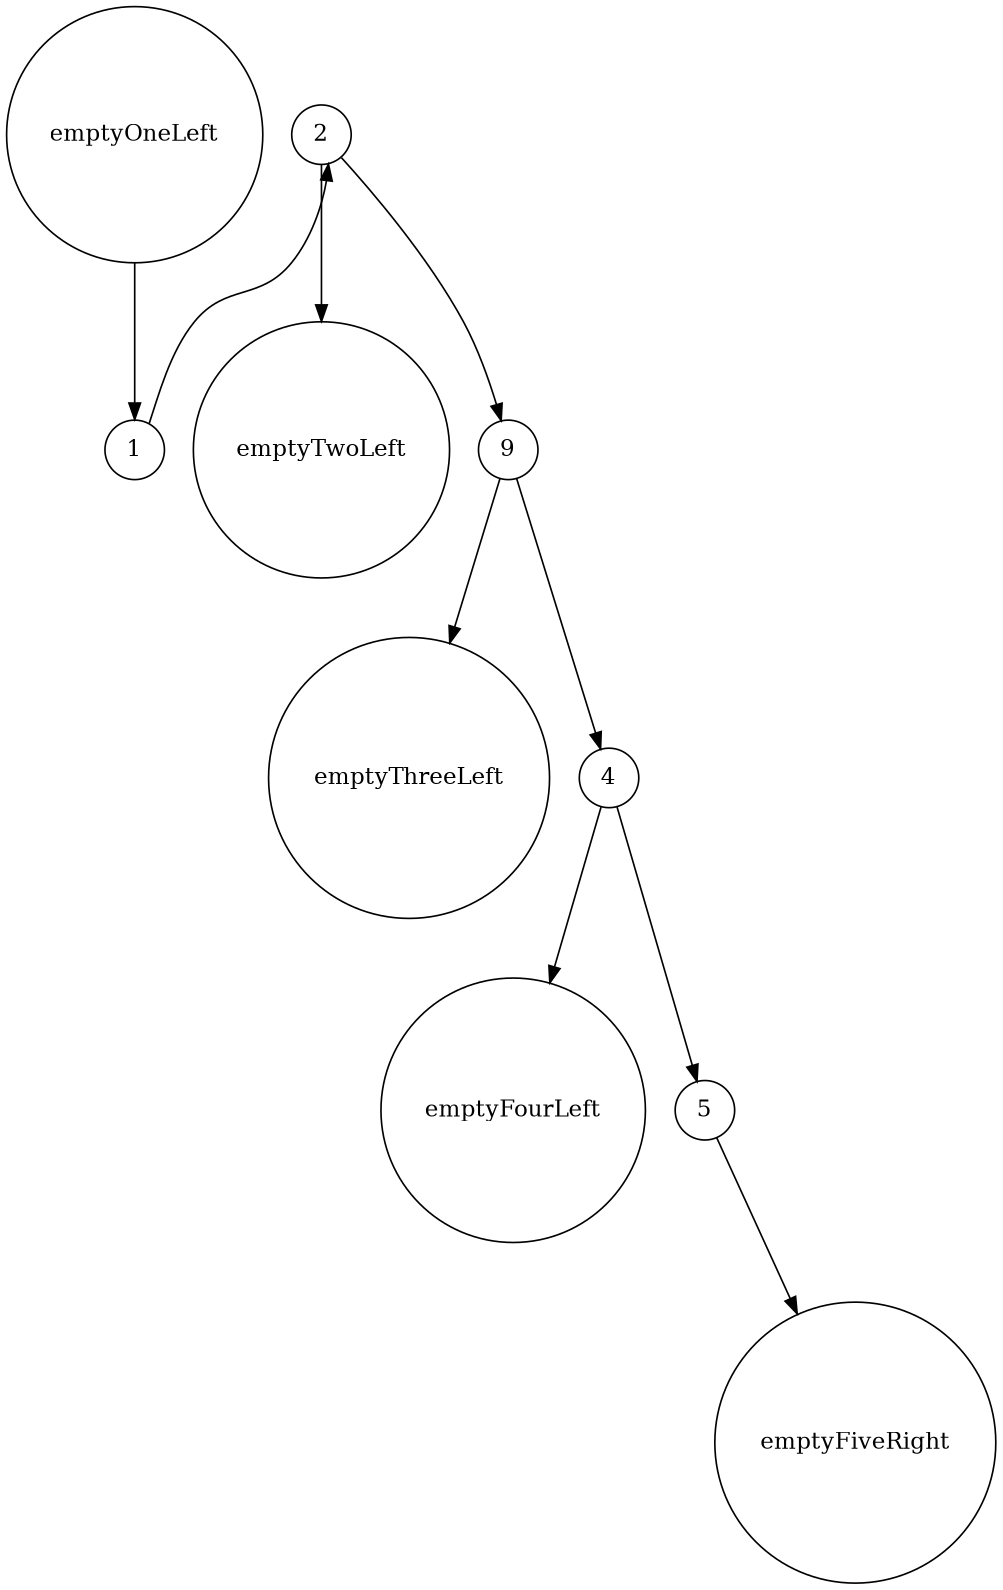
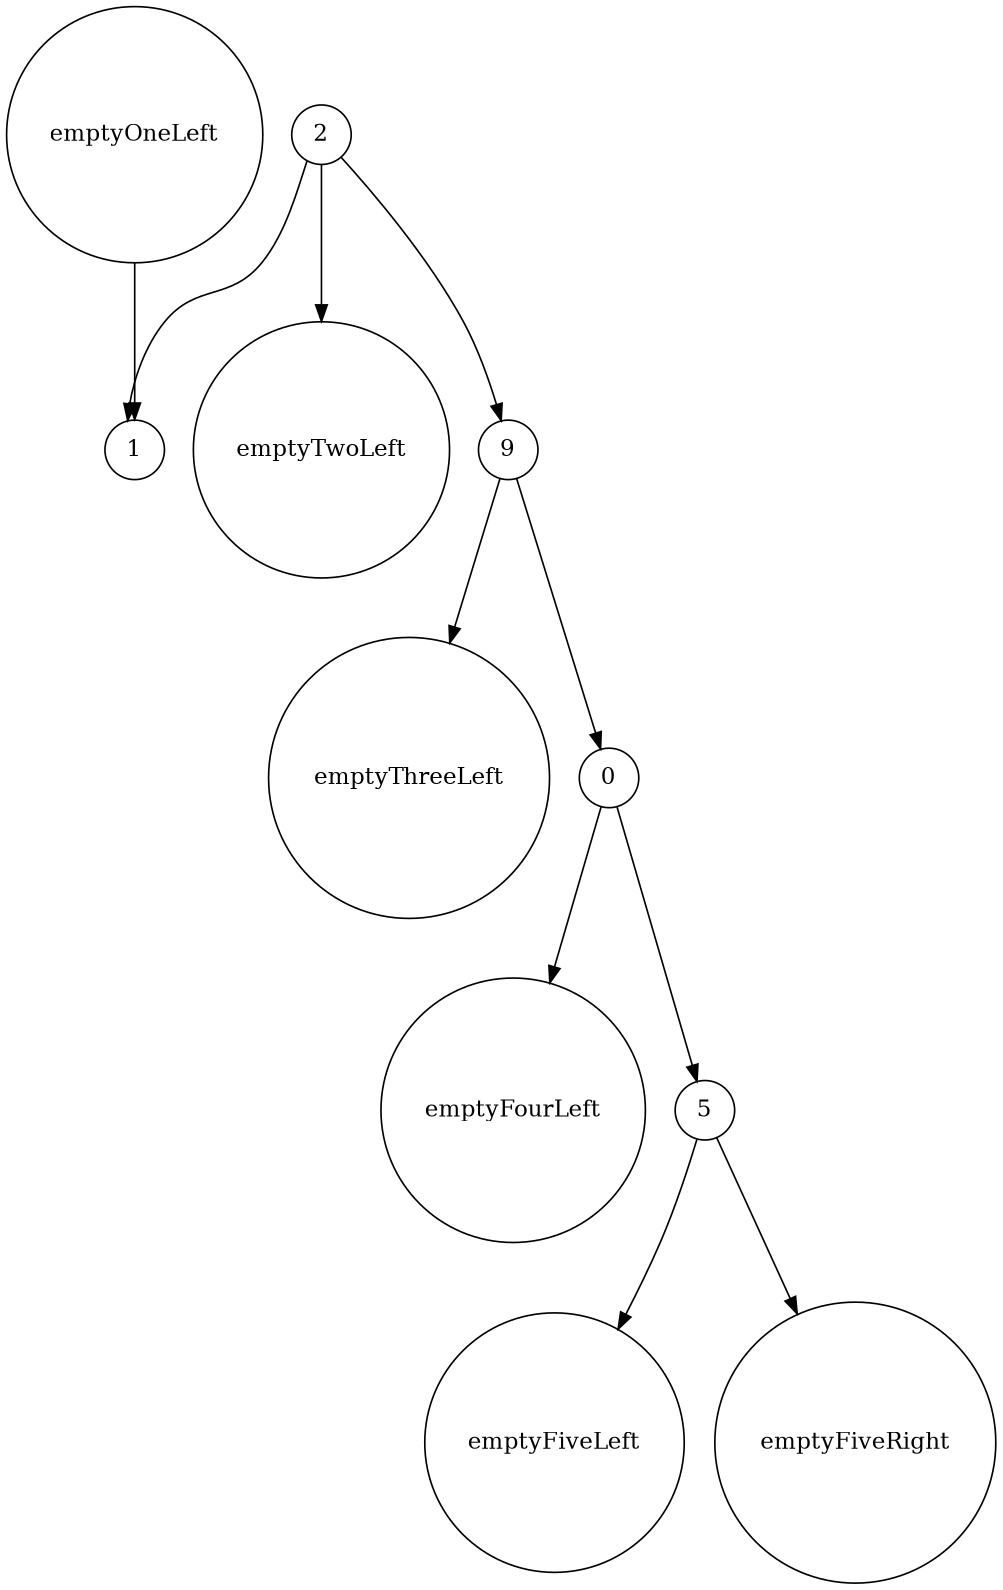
edge "1" -> "2": reversed
node "4": label "4" -> "0"
node "emptyFiveLeft": added
